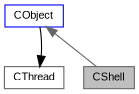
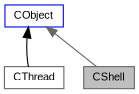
edge "CObject" -> "CThread": reversed
